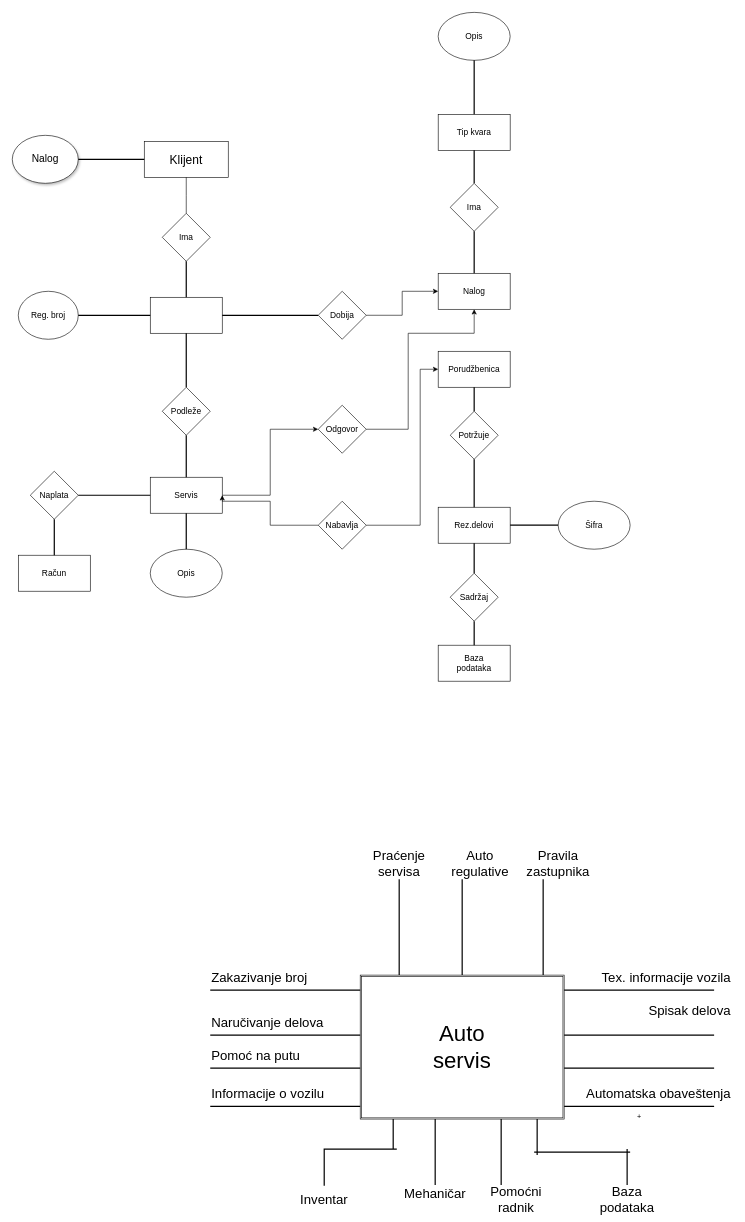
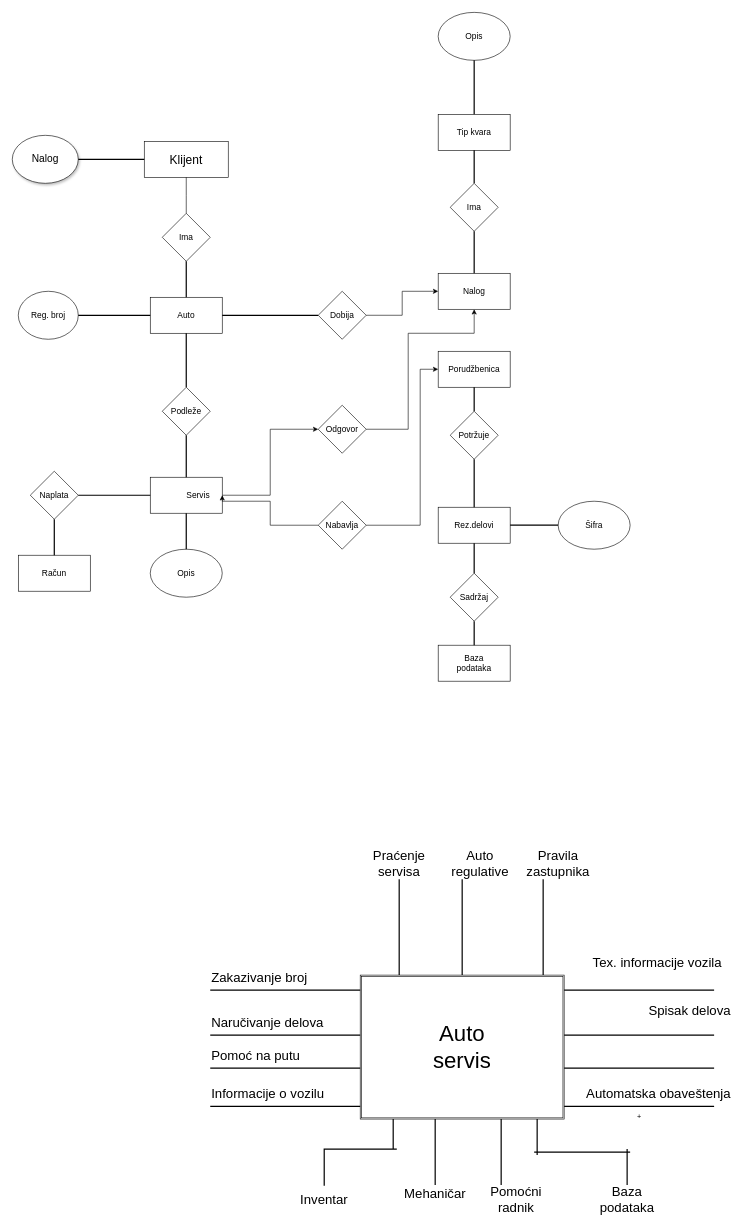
node "Auto": added
node "Servis": moved (186, 495) -> (198, 495)
node "Tex. informacije vozila": moved (663, 978) -> (654, 963)
